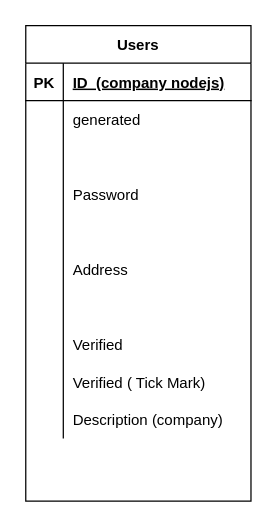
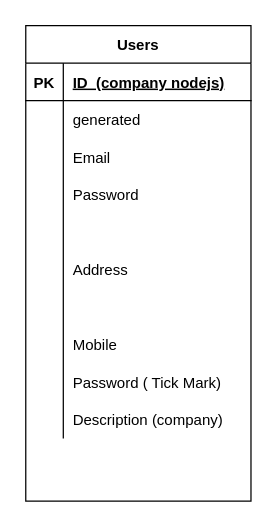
node "Email": added
node "Verified": label "Verified" -> "Mobile"
node "Verified ( Tick Mark)": label "Verified ( Tick Mark)" -> "Password ( Tick Mark)"
